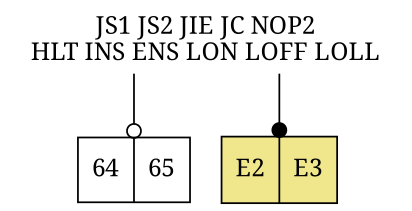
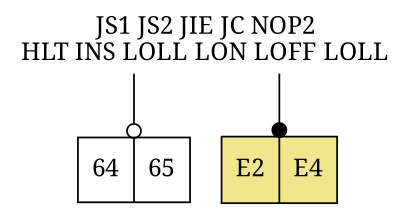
node "JS1 JS2 JIE JC NOP2 HLT INS ENS LON LOFF LOLL": label "JS1 JS2 JIE JC NOP2 HLT INS ENS LON LOFF LOLL" -> "JS1 JS2 JIE JC NOP2 HLT INS LOLL LON LOFF LOLL"
node "E2": text "E3" -> "E4"
